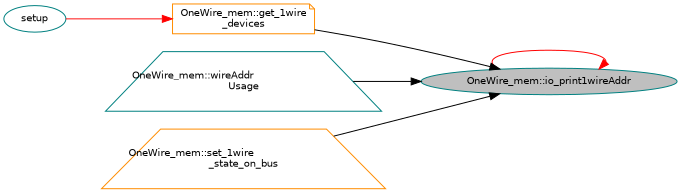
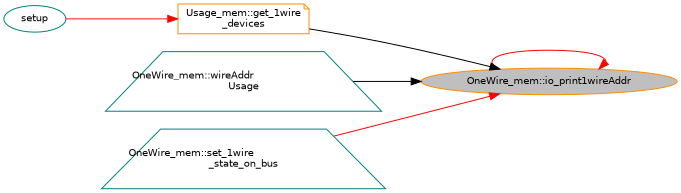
node "OneWire_mem::get_1wire _devices": label "OneWire_mem::get_1wire _devices" -> "Usage_mem::get_1wire _devices"
node "OneWire_mem::io_print1wireAddr": color teal -> darkorange
edge "OneWire_mem::set_1wire _state_on_bus" -> "OneWire_mem::io_print1wireAddr": color black -> red
node "OneWire_mem::set_1wire _state_on_bus": color darkorange -> teal
